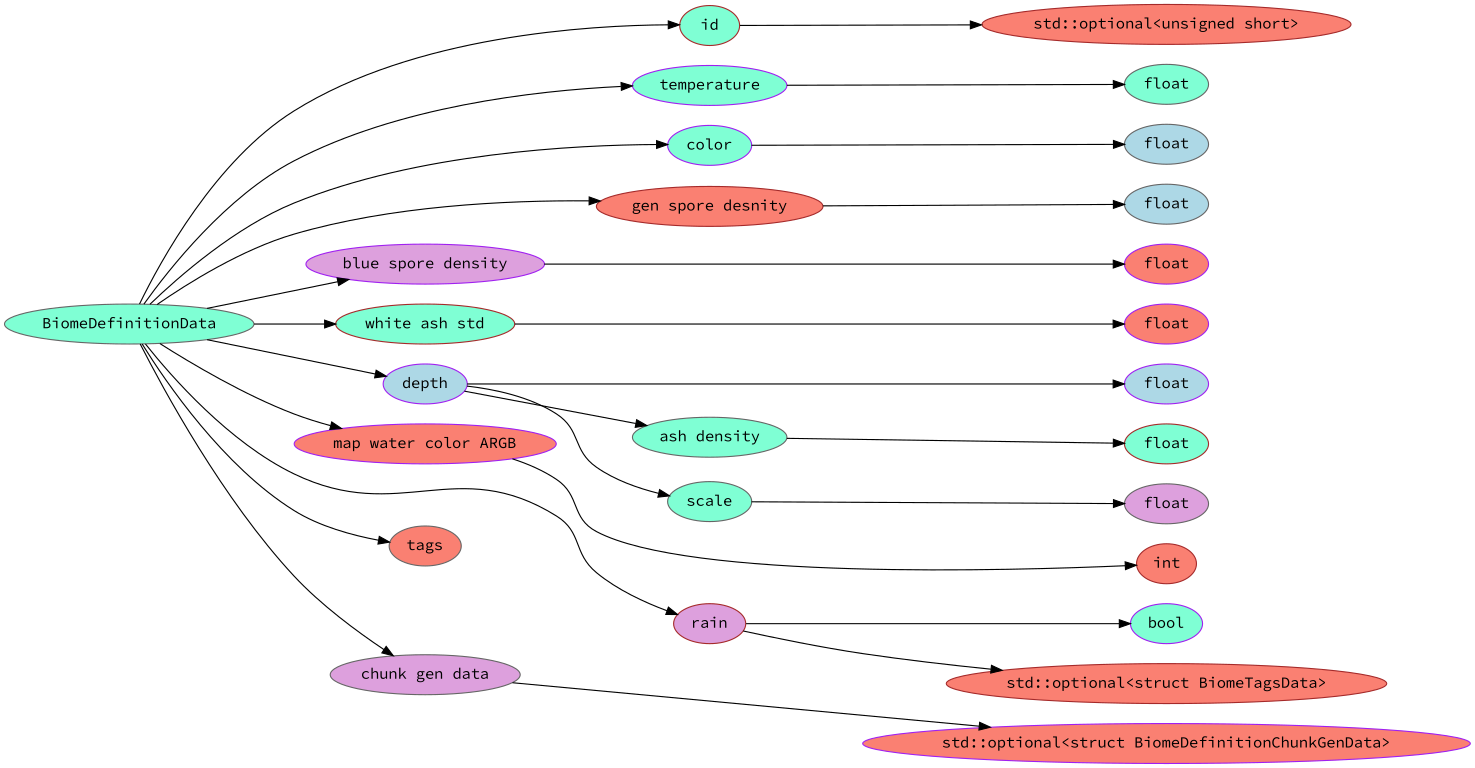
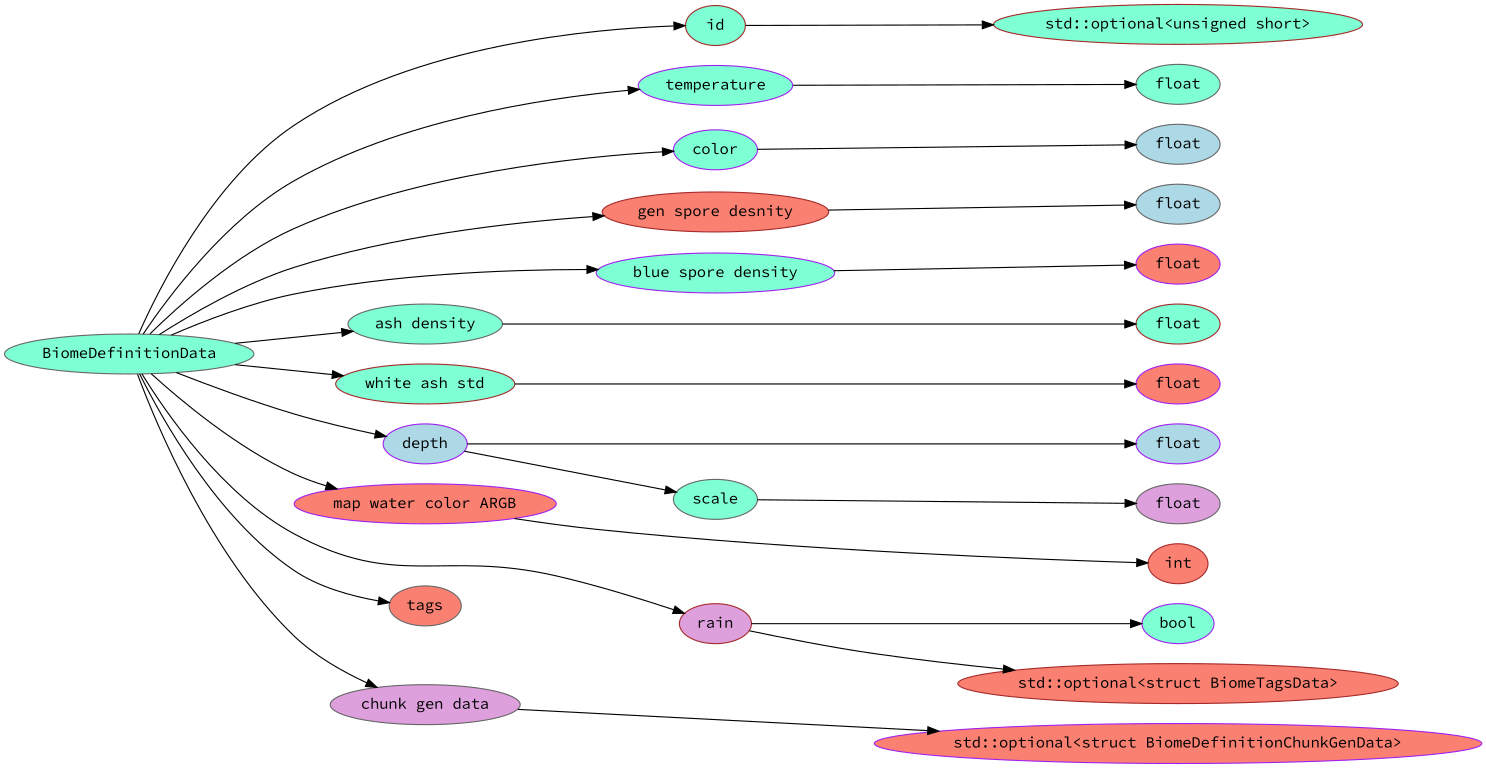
node "std::optional<unsigned short>": fillcolor salmon -> aquamarine
node "blue spore density": fillcolor plum -> aquamarine
edge "depth" -> "ash density": now "BiomeDefinitionData" -> "ash density"
